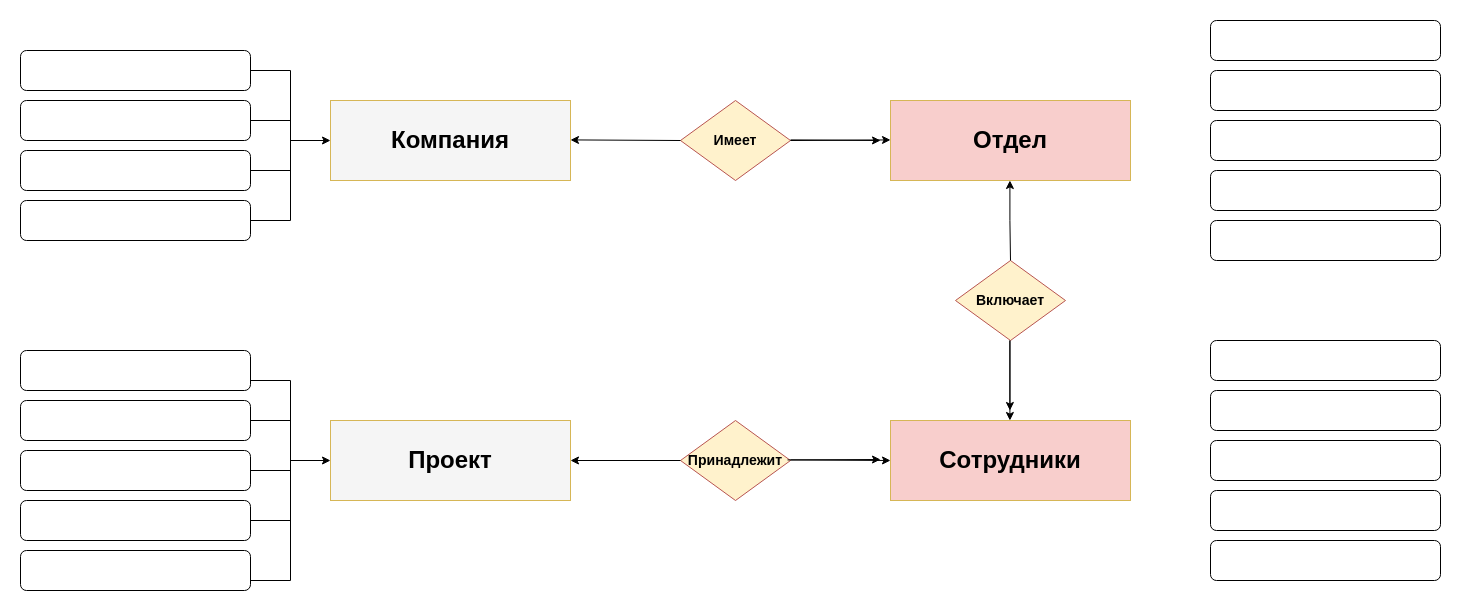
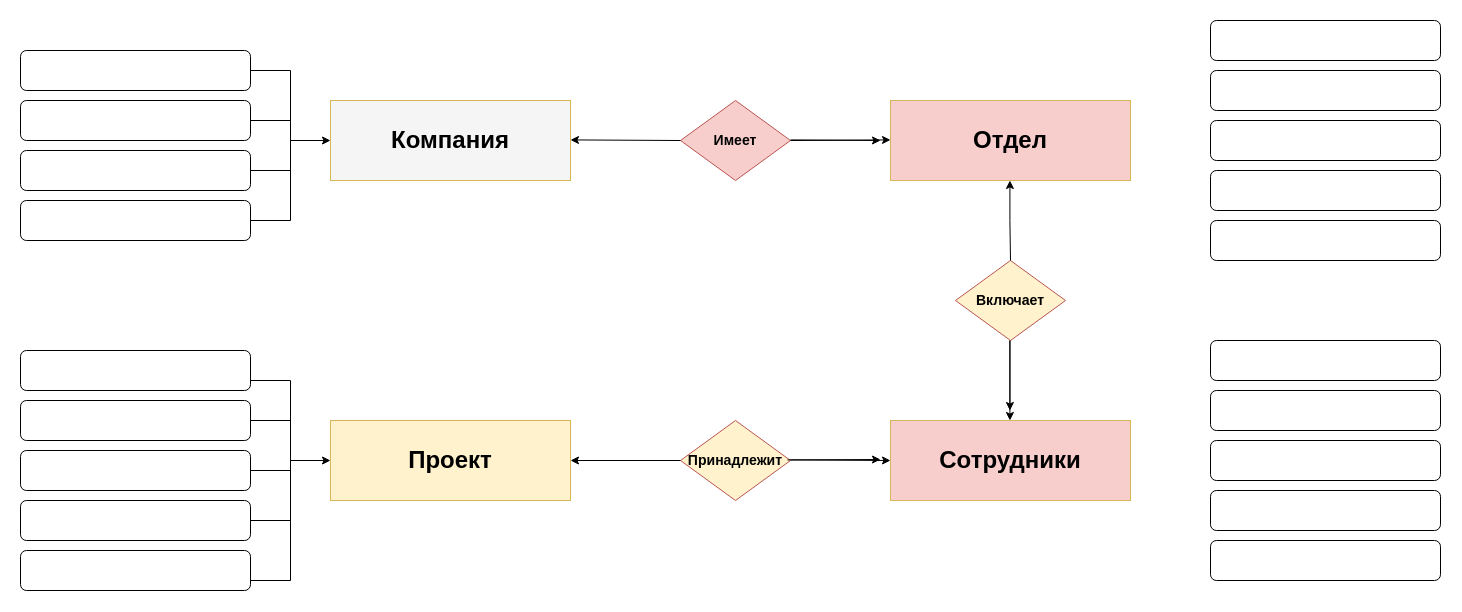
node "Имеет": fillcolor #fff2cc -> #f8cecc
node "Проект": fillcolor #f5f5f5 -> #fff2cc
